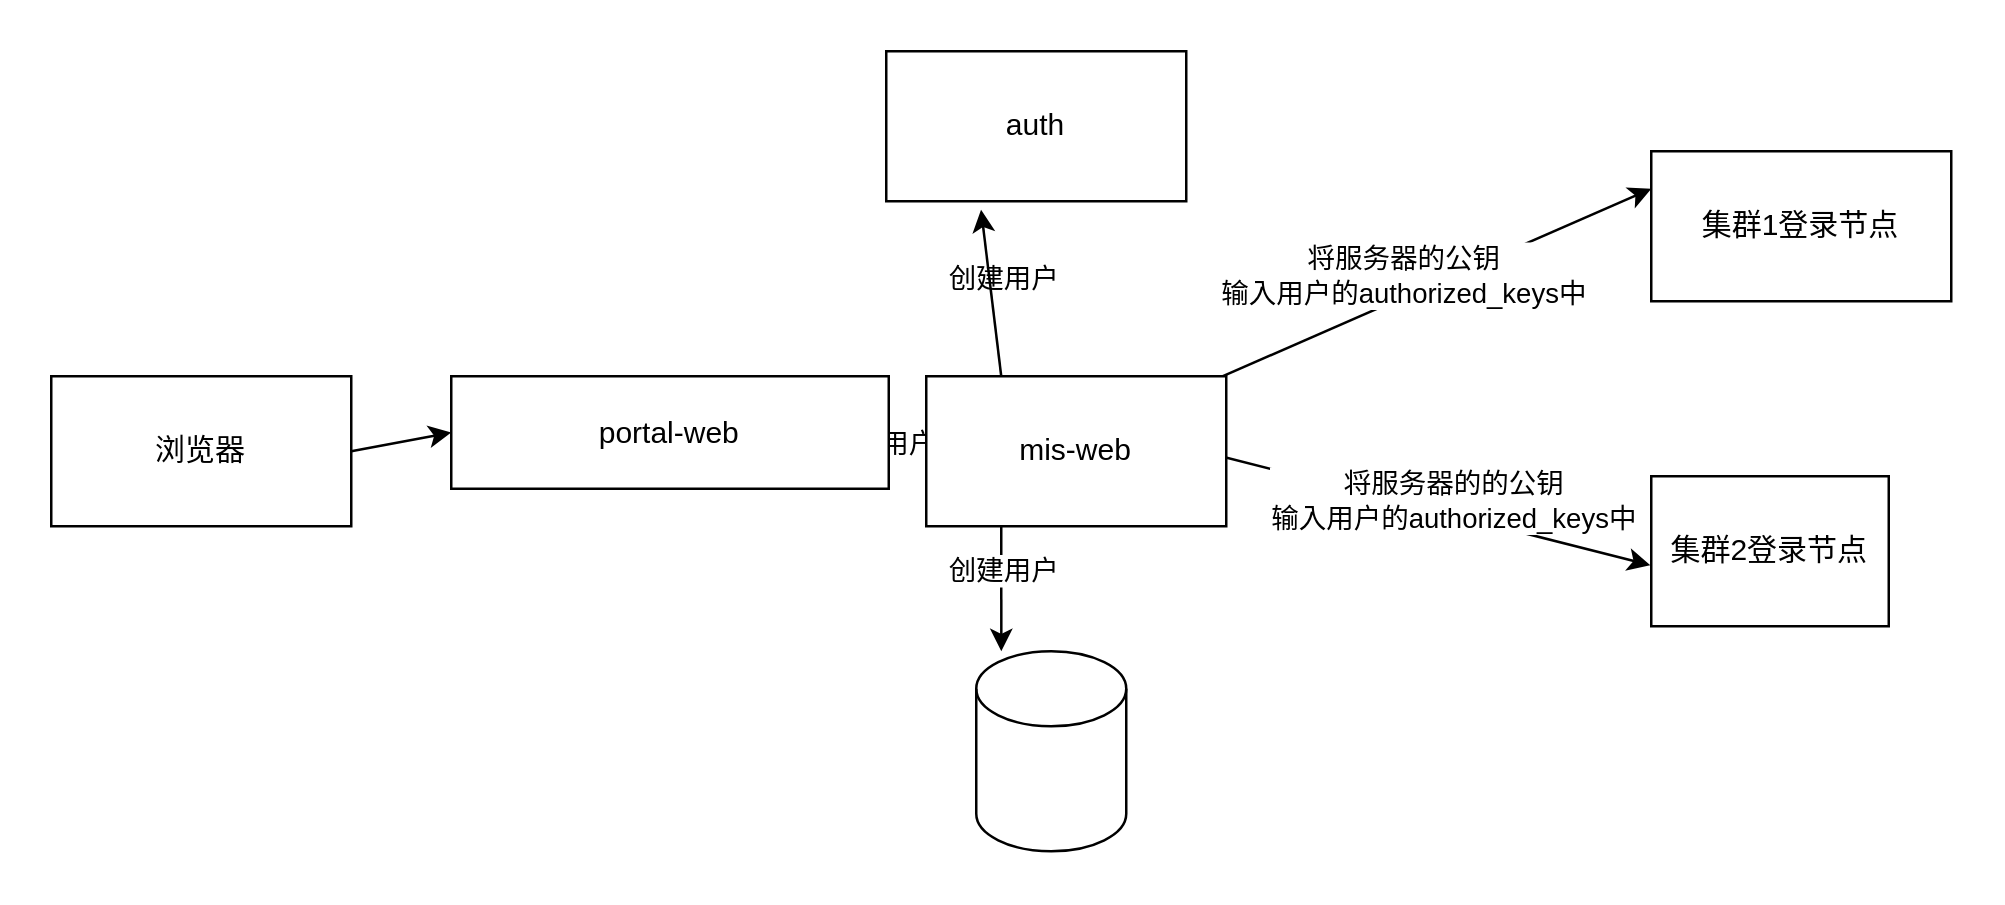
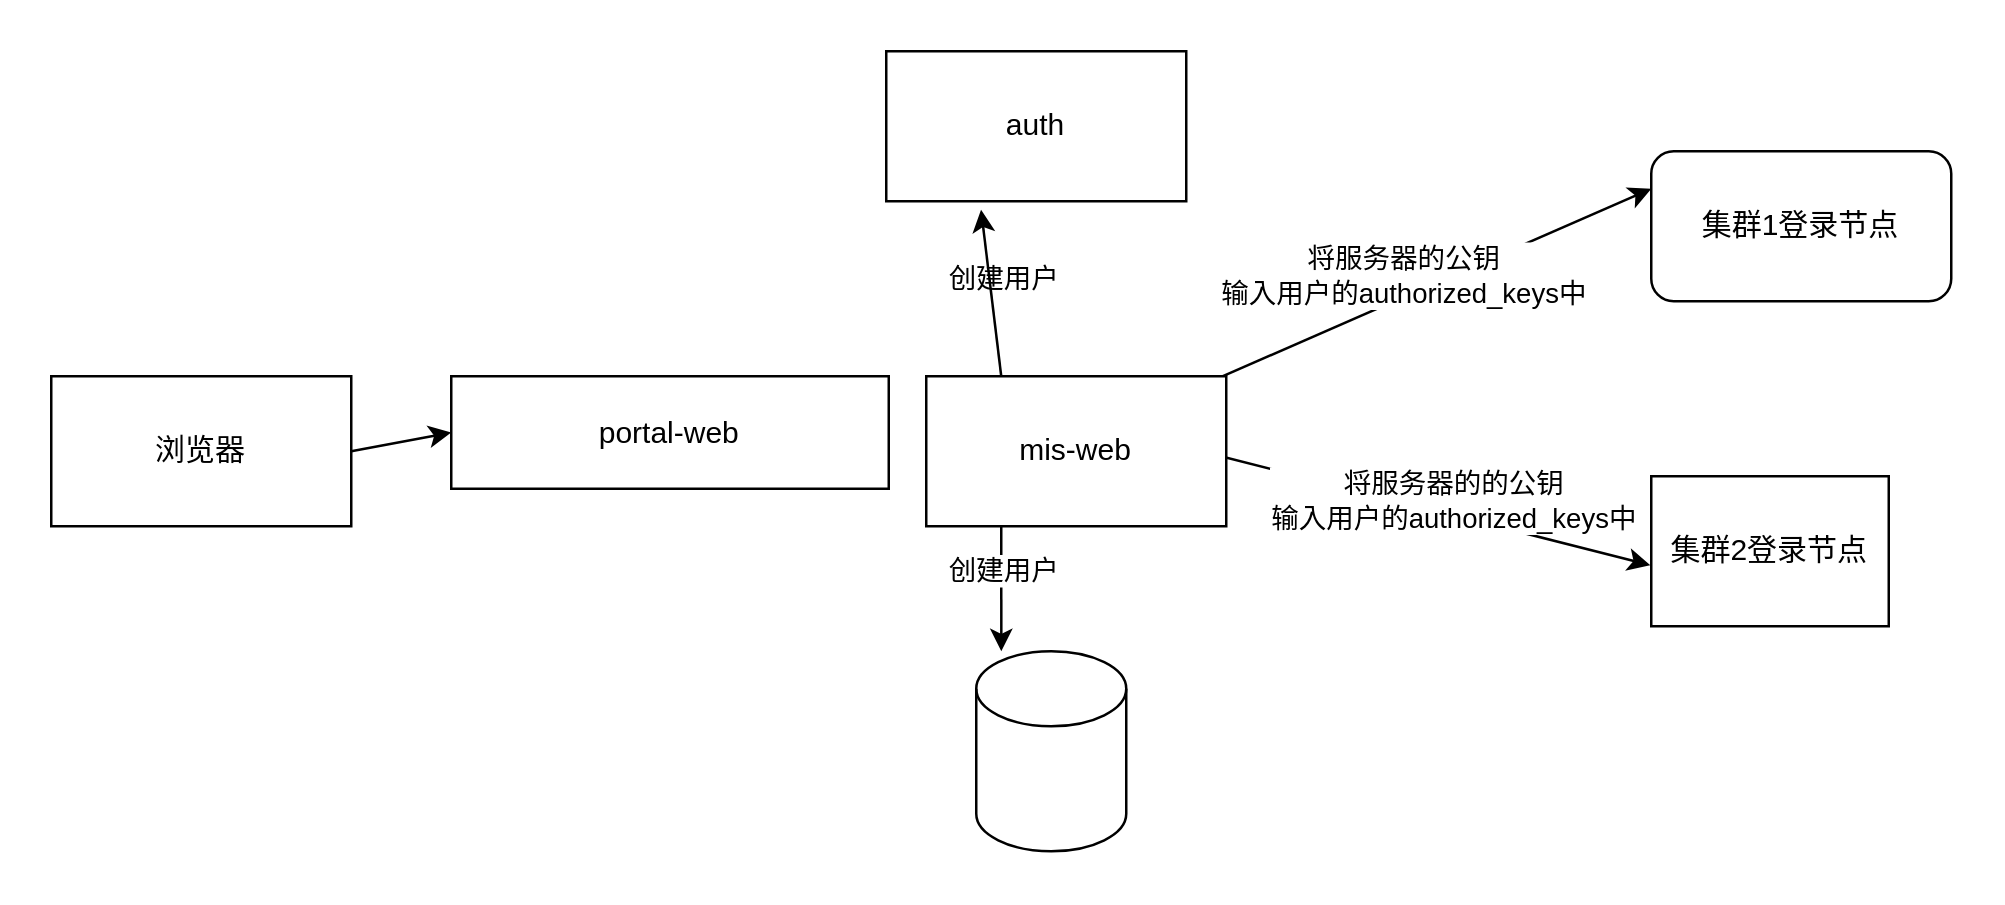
node "集群1登录节点": shape rectangle -> rounded rectangle
edge "portal-web" -> "mis-web": removed, label "创建用户"
